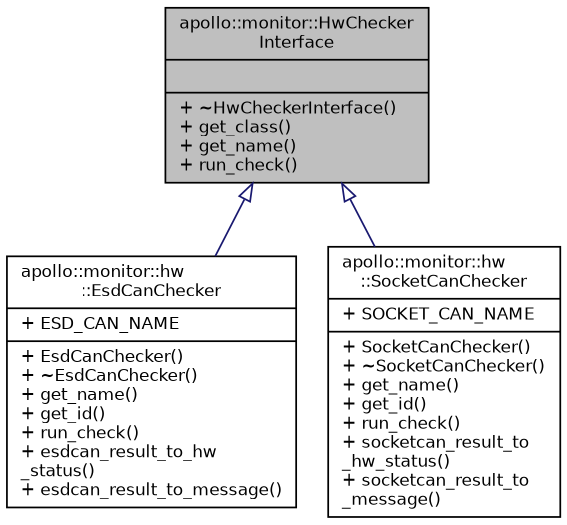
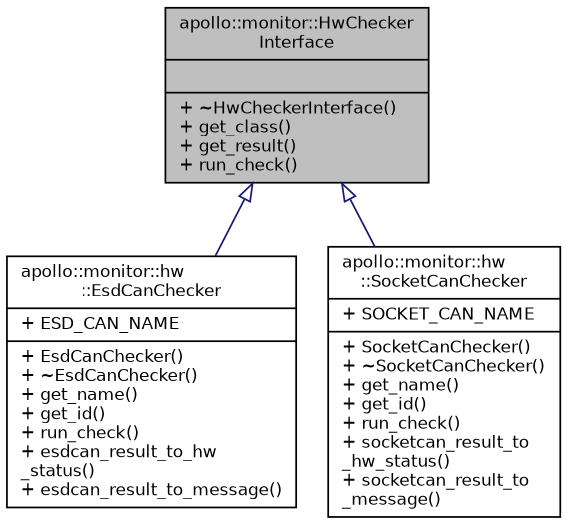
node "apollo::monitor::HwChecker": text "+ get_name()" -> "+ get_result()"
